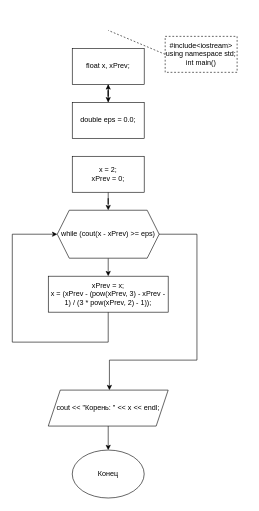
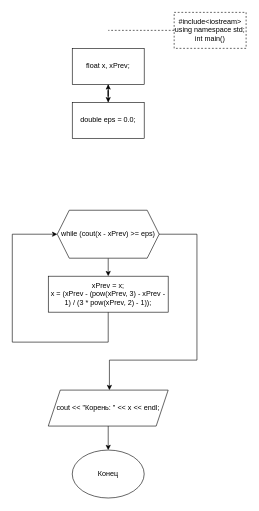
node "#include<iostream> using namespace std; int main()": moved (201, 54) -> (210, 30)
node "x = 2; xPrev = 0;": removed
edge "x = 2; xPrev = 0;" -> "while (cout(x - xPrev) >= eps)": removed
